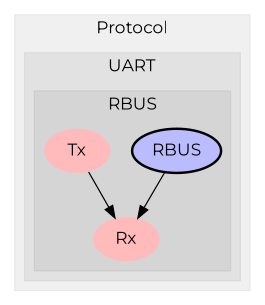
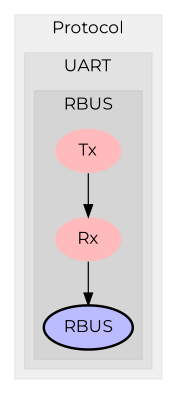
edge "RBUS" -> "Rx": reversed
